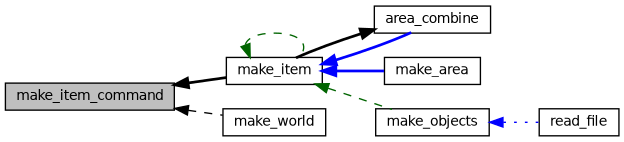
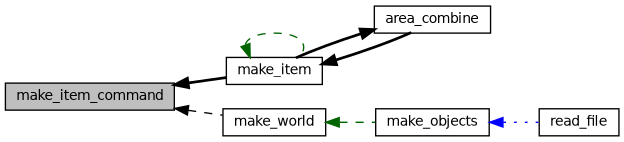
edge "area_combine" -> "make_item": color blue -> black
node "make_area": removed
edge "make_objects" -> "make_item": now "make_objects" -> "make_world"
